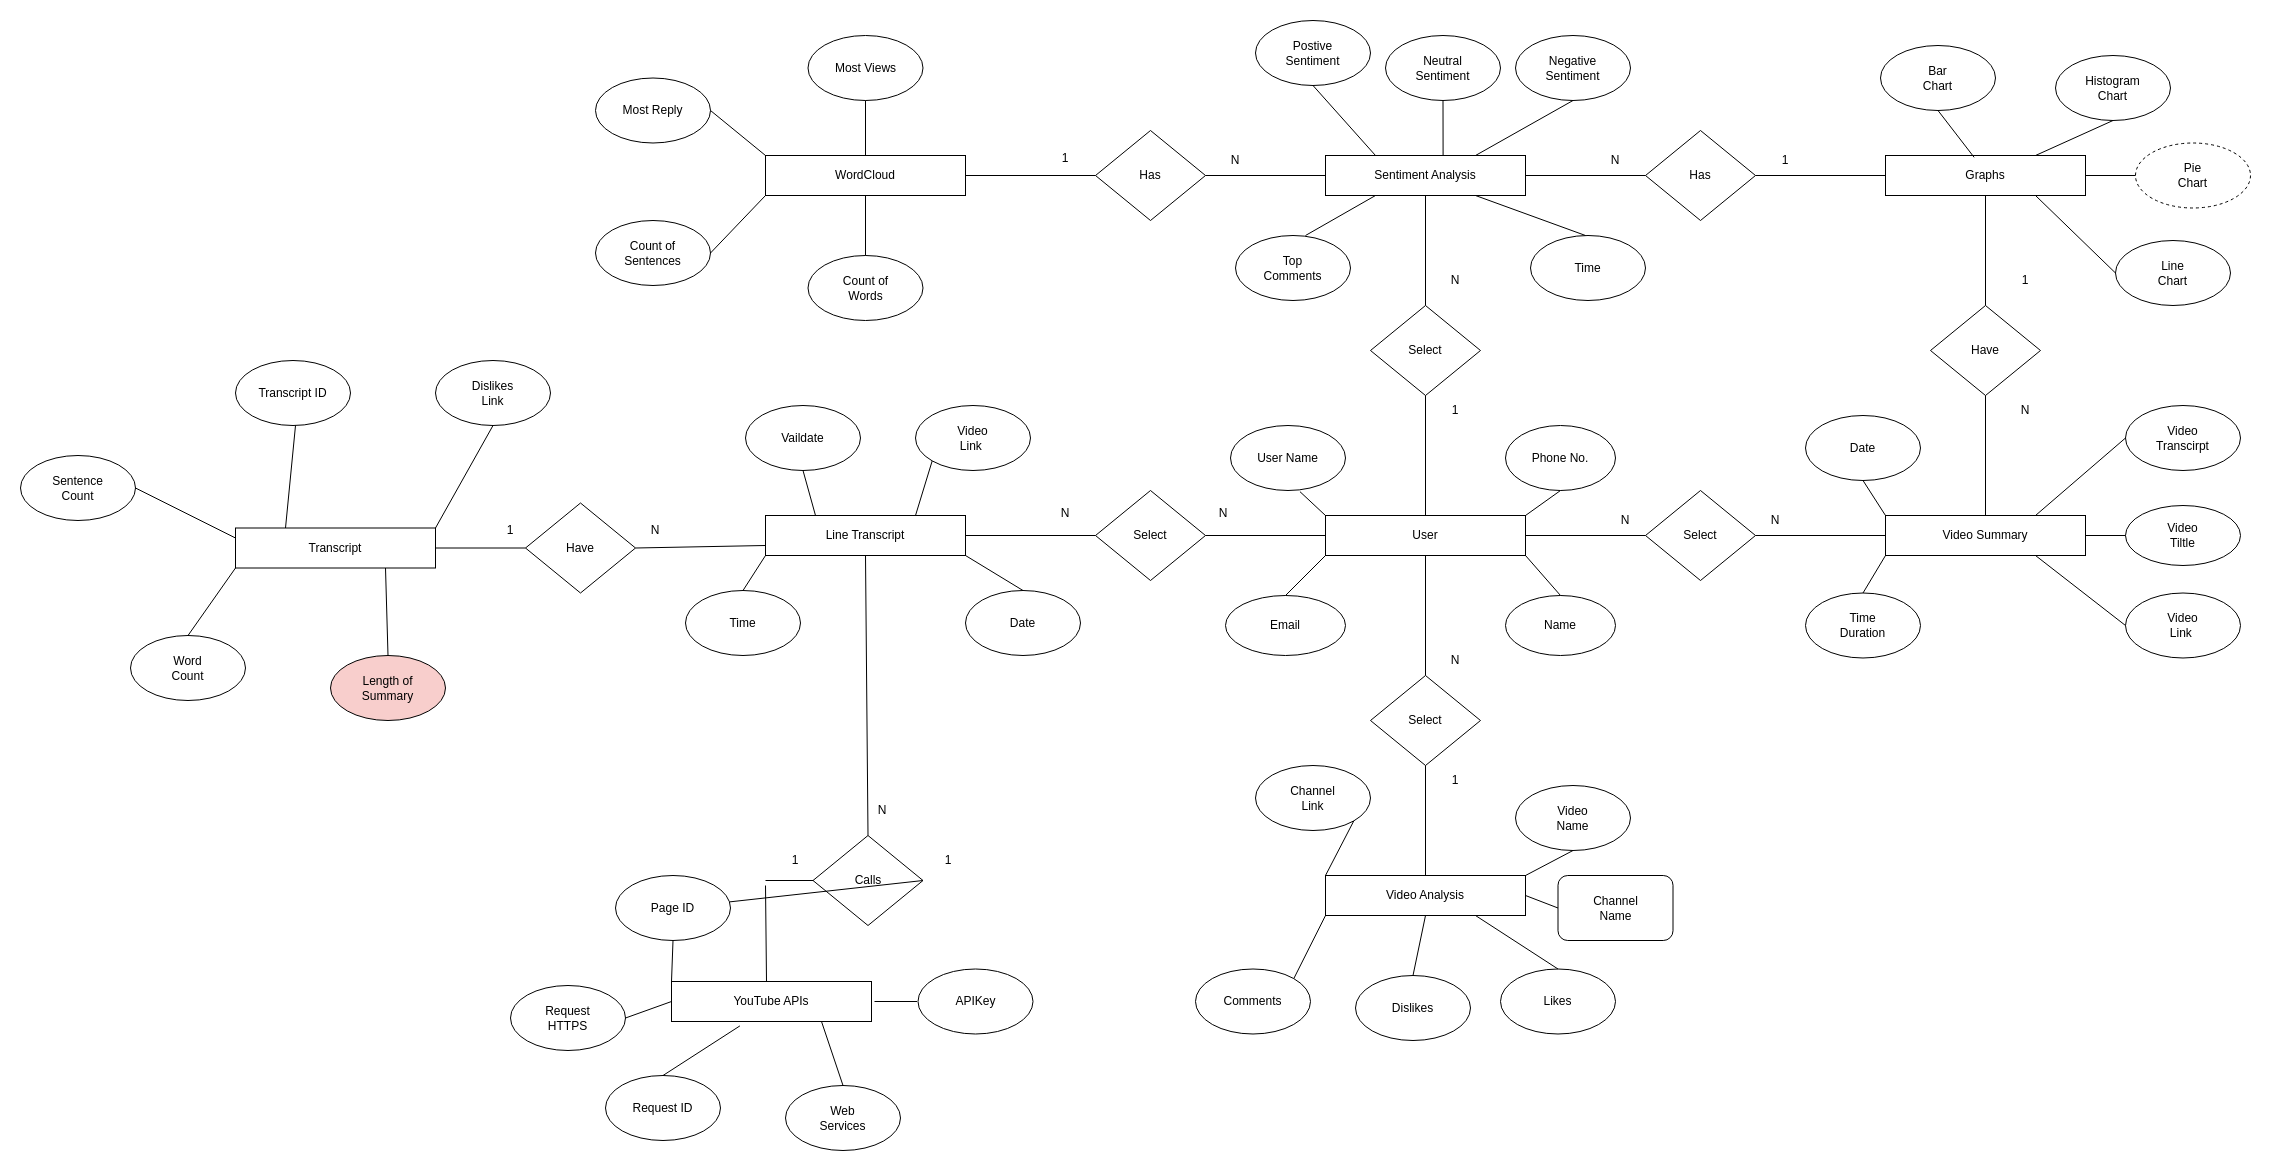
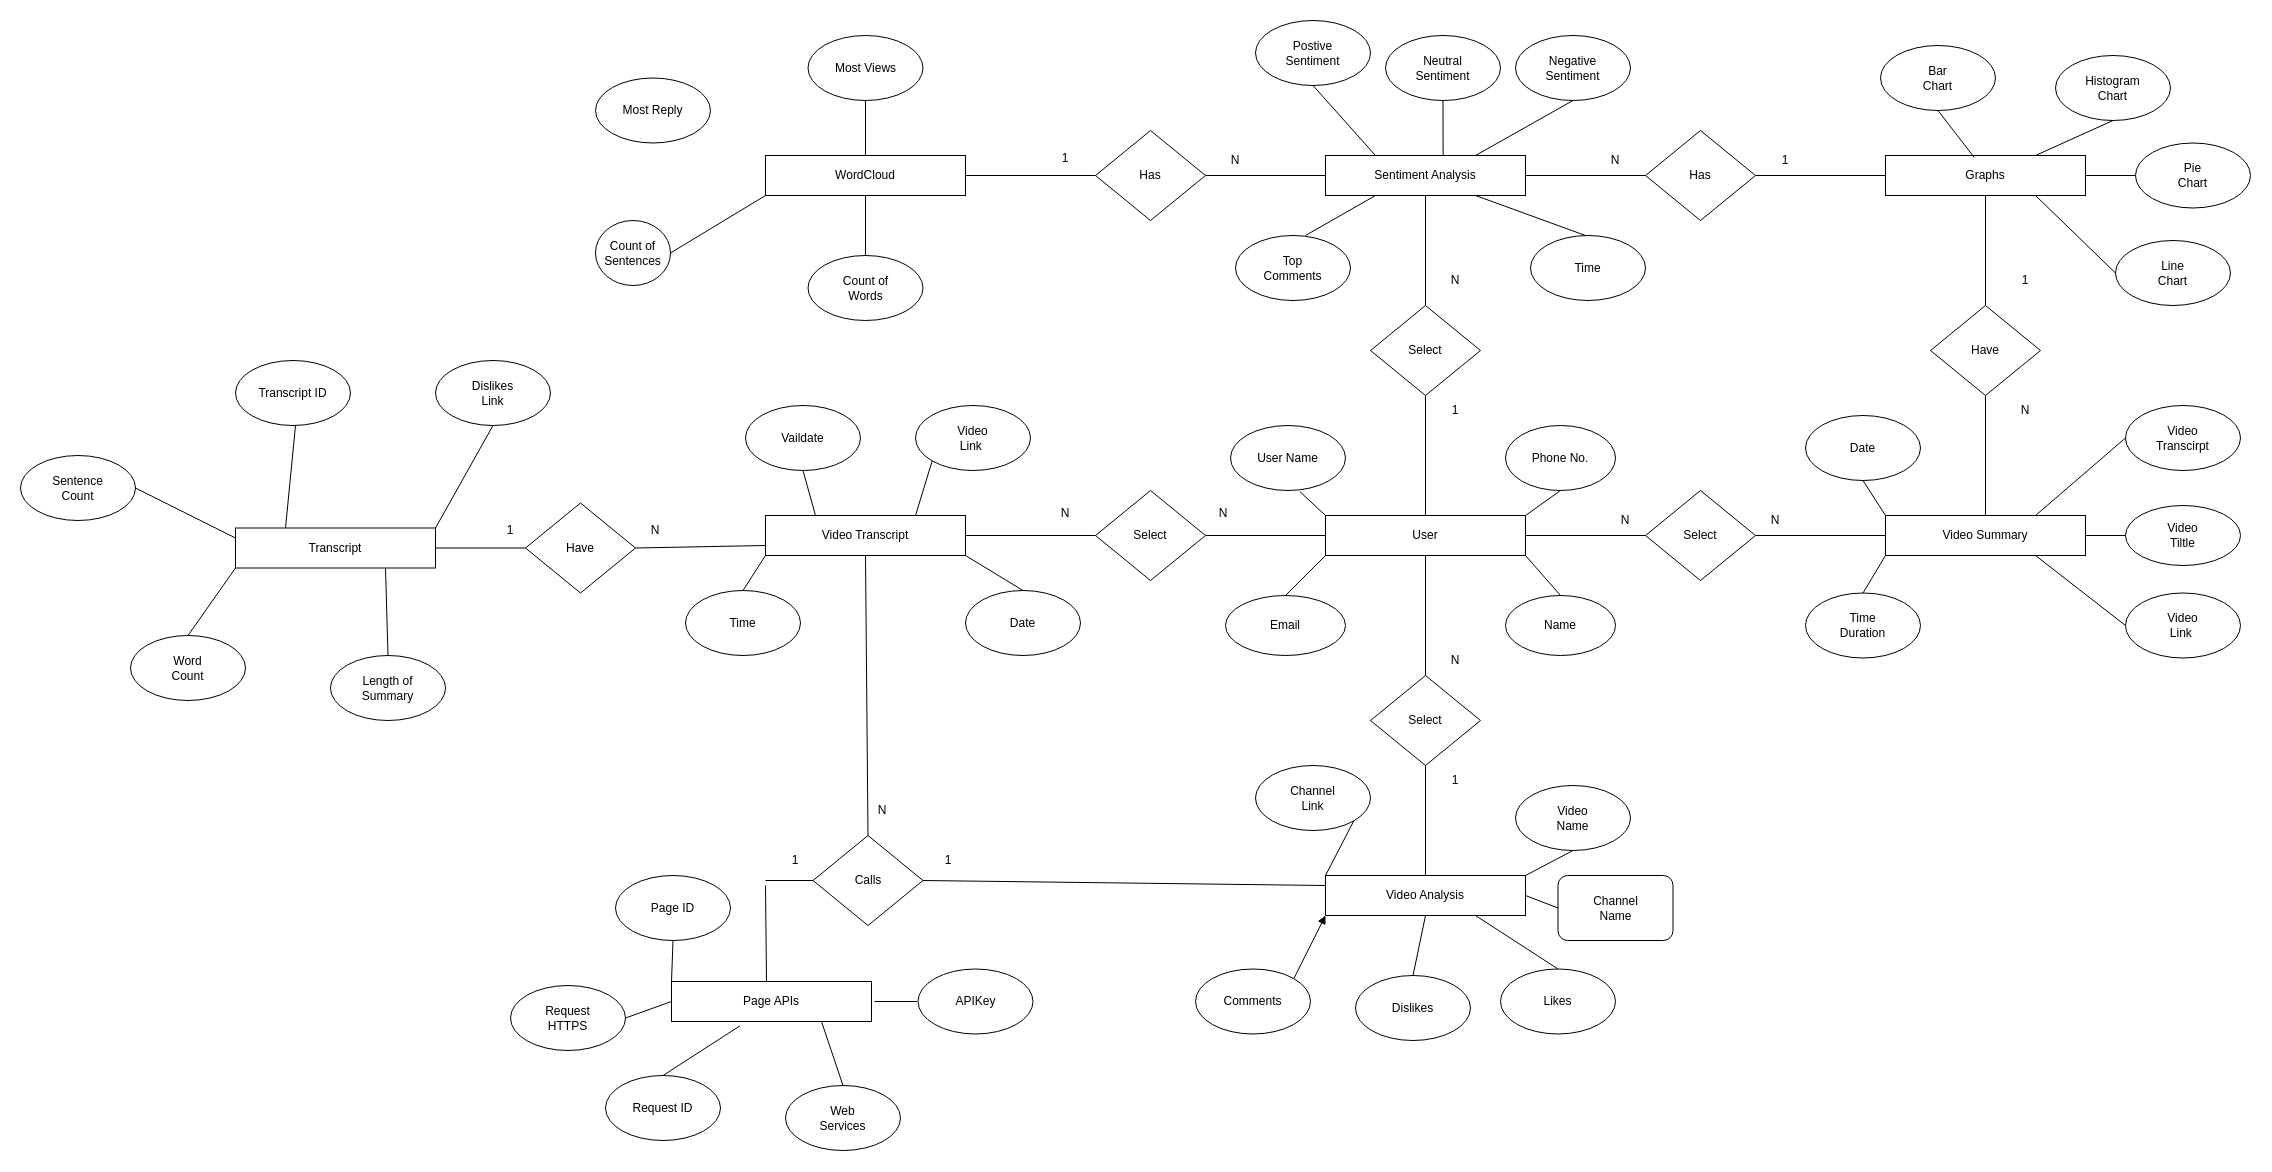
edge "Most Reply" -- "WordCloud": removed
node "Pie Chart": style dashed -> solid
node "Count of Sentences": size 115x65 -> 75x65
node "Line Transcript": label "Line Transcript" -> "Video Transcript"
node "Length of Summary": fillcolor #f8cecc -> #ffffff
edge "Calls" -- "Page ID": now "Calls" -- "Video Analysis"
edge "Video Analysis" -- "Comments": arrowhead none -> block
node "YouTube APIs": label "YouTube APIs" -> "Page APIs"
